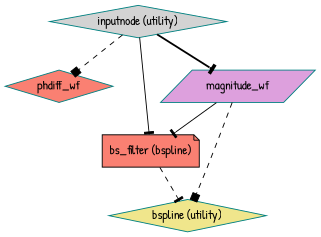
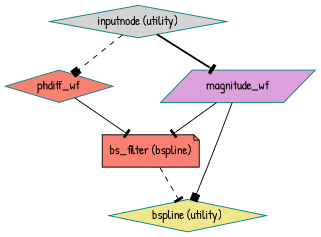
edge "inputnode (utility)" -> "bs_filter (bspline)": now "phdiff_wf" -> "bs_filter (bspline)"
edge "magnitude_wf" -> "bspline (utility)": style dashed -> solid
